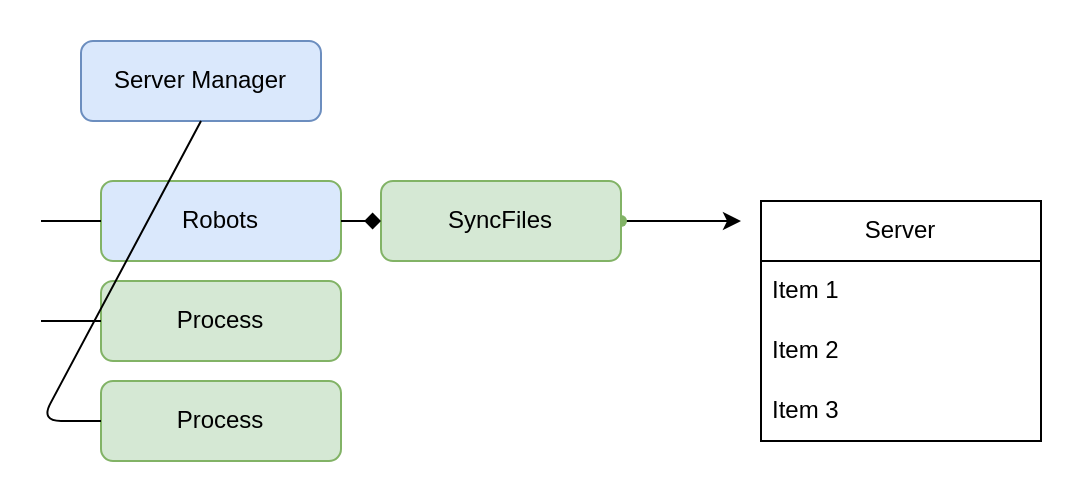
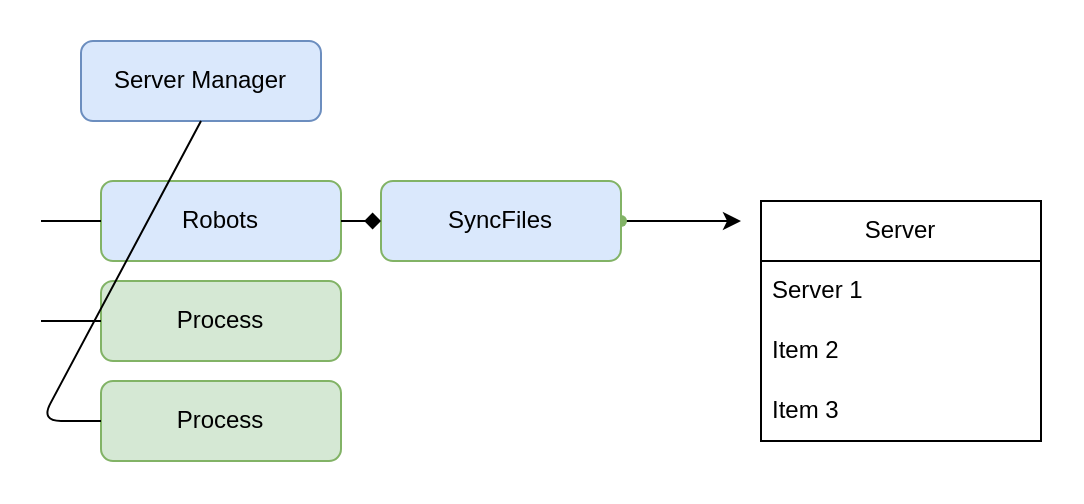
node "SyncFiles": fillcolor #d5e8d4 -> #dae8fc
node "Item 1": label "Item 1" -> "Server 1"
